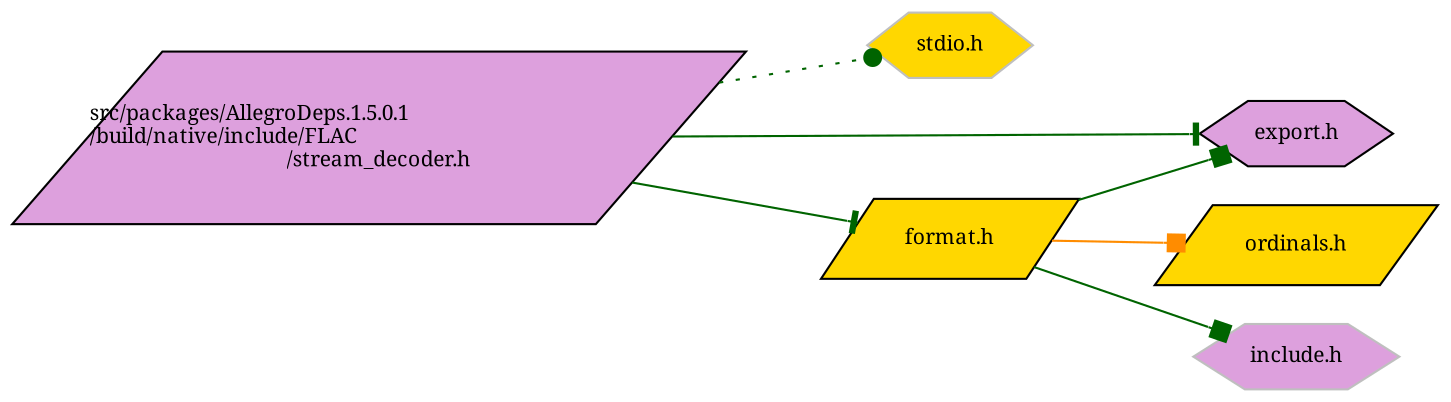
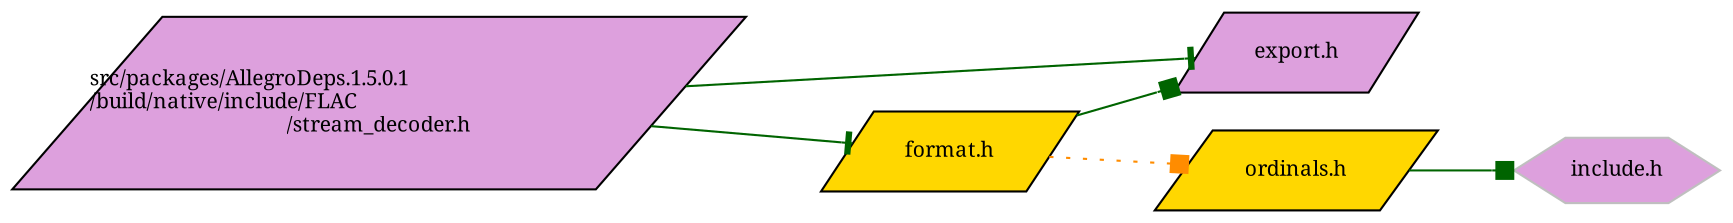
node "stdio.h": removed
node "export.h": shape hexagon -> parallelogram
edge "format.h" -> "ordinals.h": style solid -> dotted
edge "format.h" -> "include.h": now "ordinals.h" -> "include.h"
